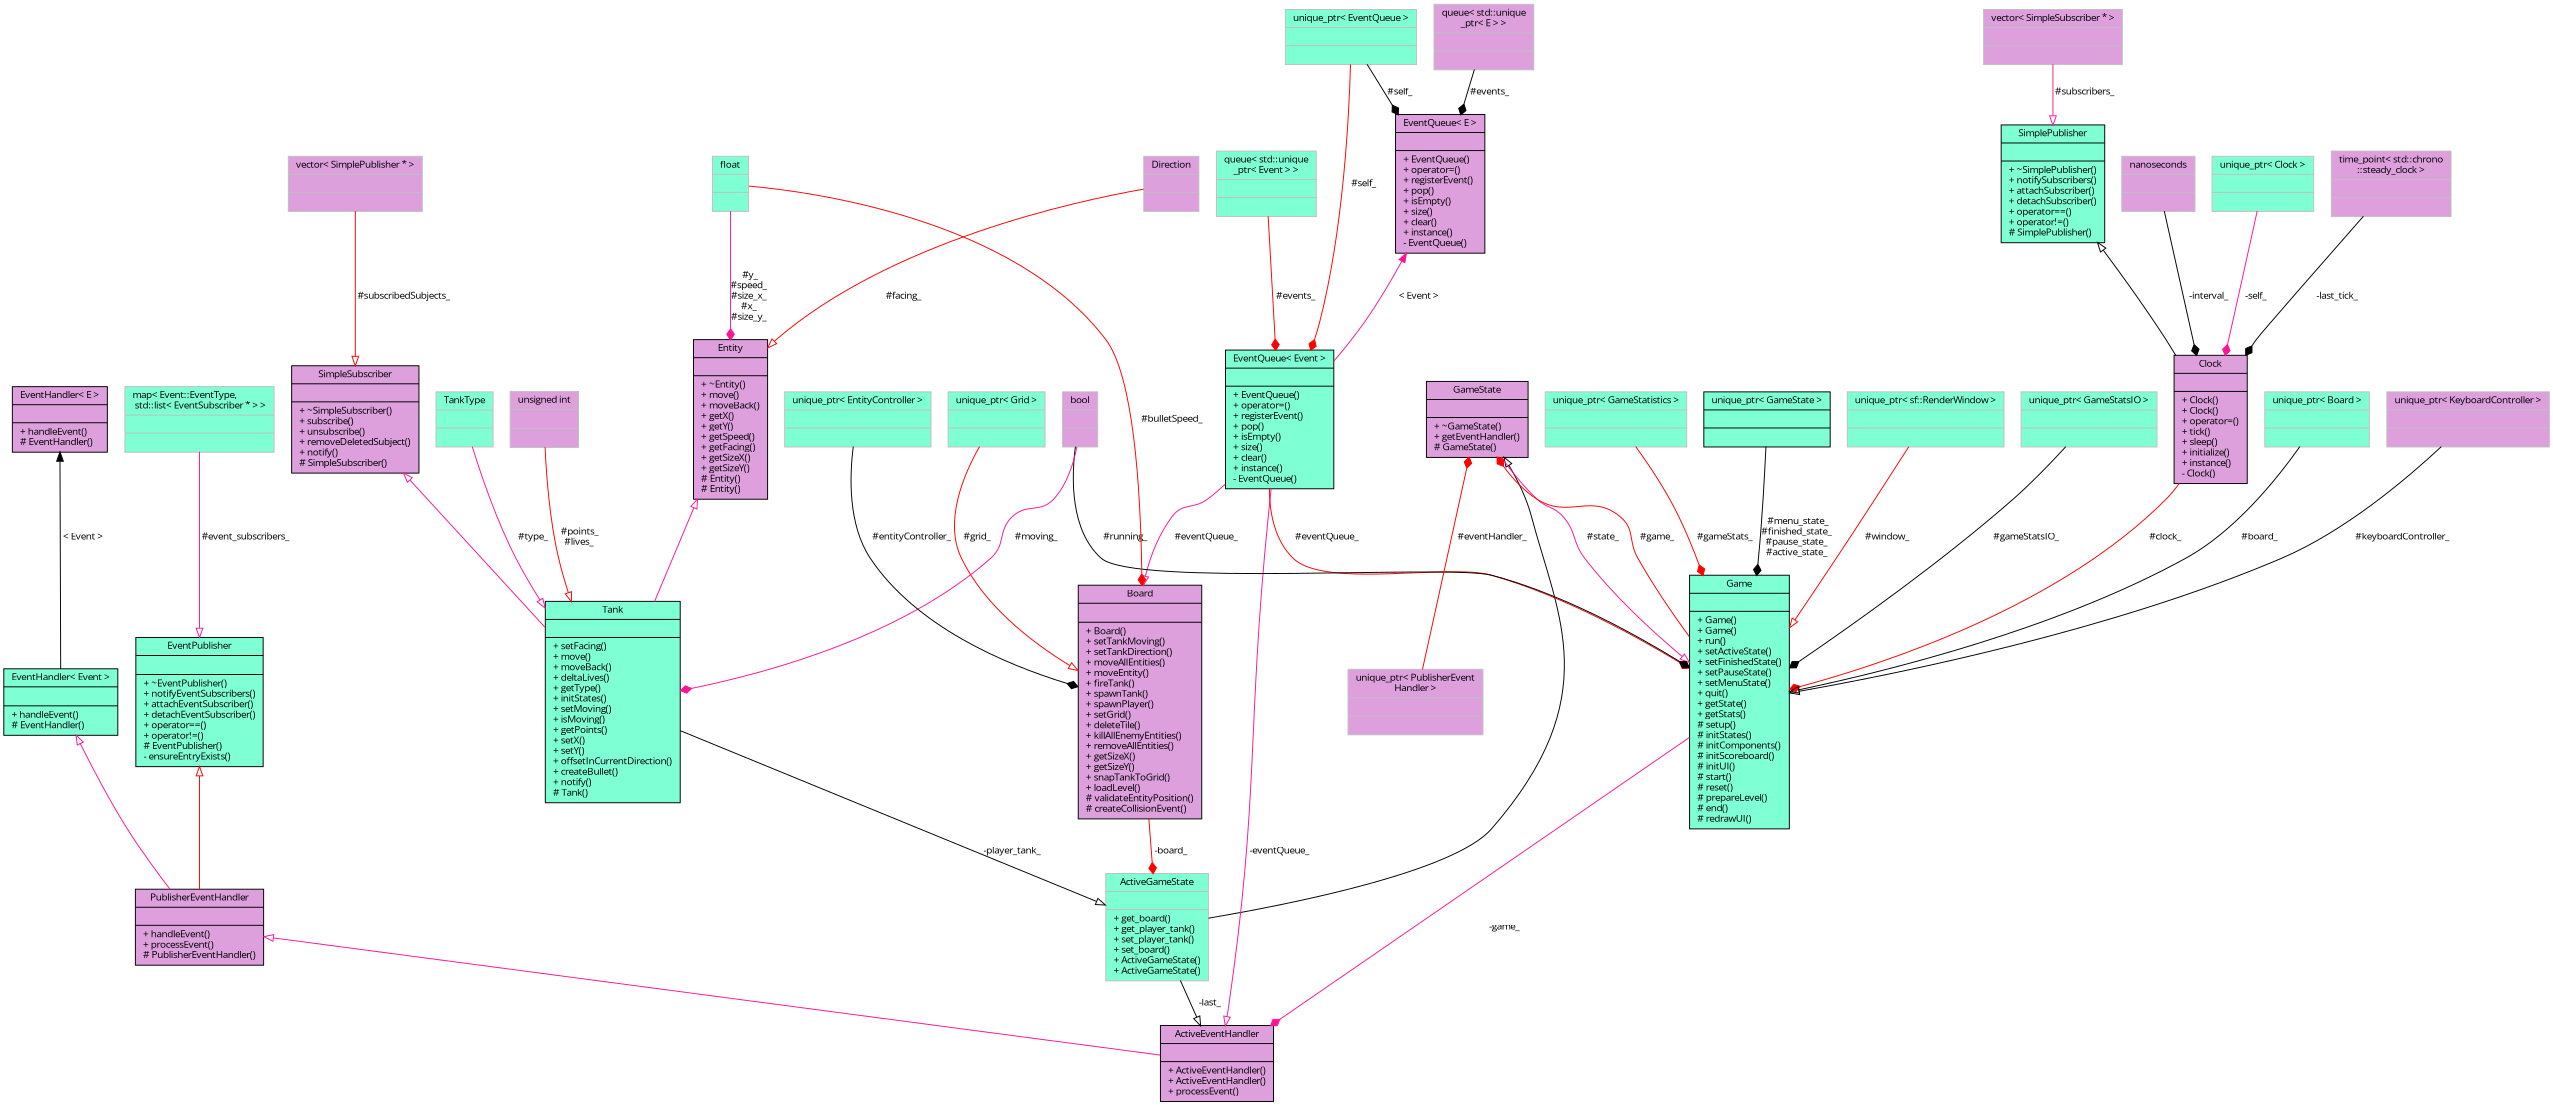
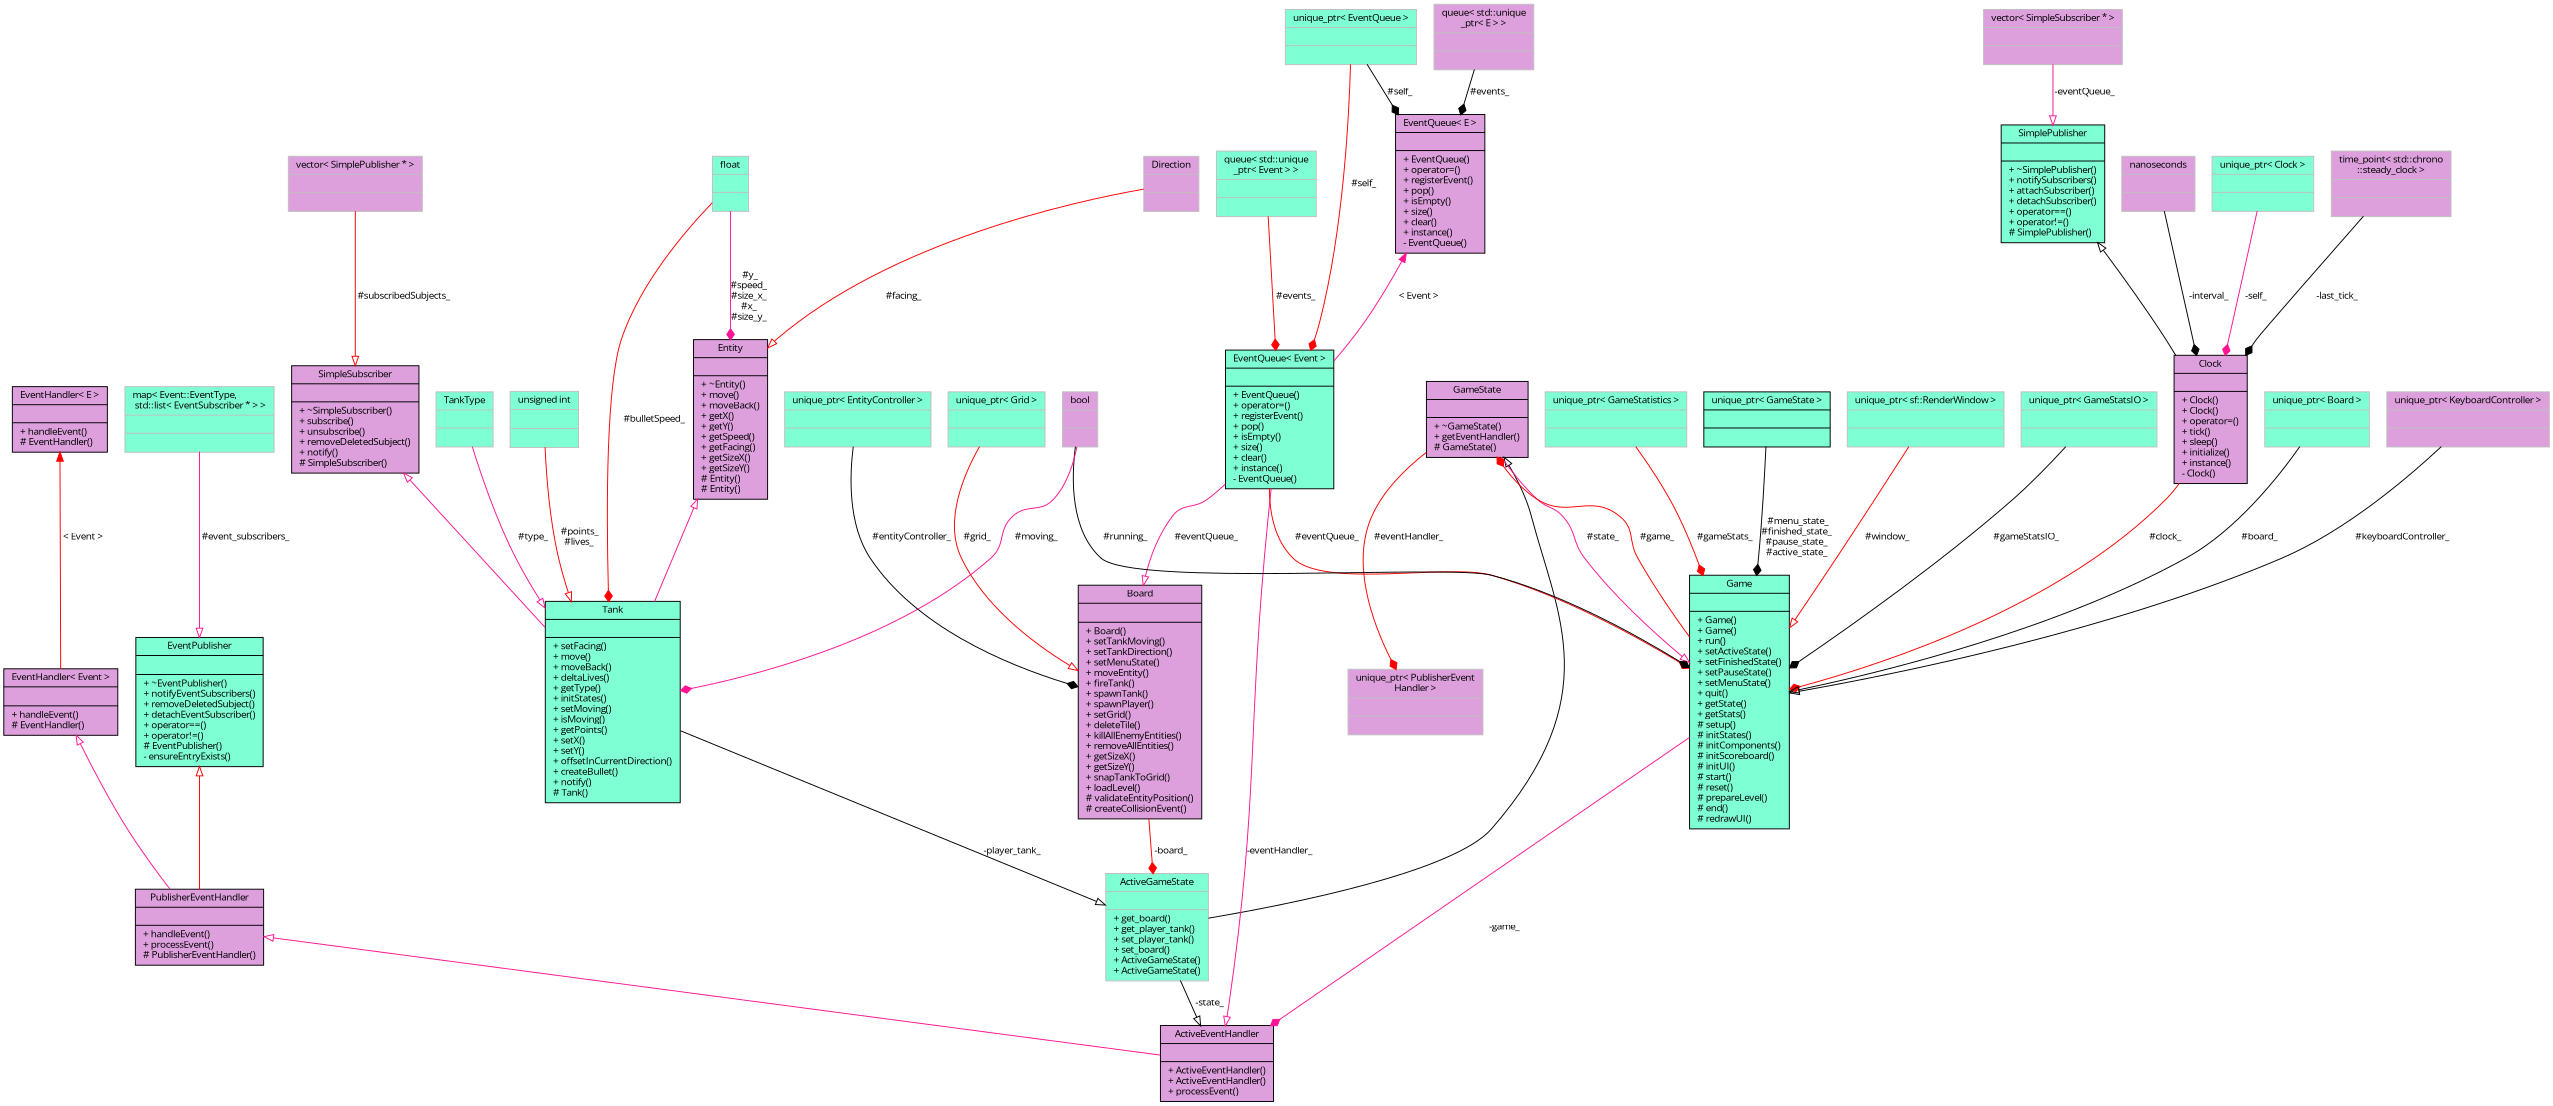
edge "vector< SimpleSubscriber * >" -> "SimplePublisher": label " #subscribers_" -> " -eventQueue_"
edge "float" -> "Board": now "float" -> "Tank"
node "unsigned int": fillcolor plum -> aquamarine
edge "unique_ptr< PublisherEvent" -> "GameState": reversed
edge "EventHandler< Event >" -> "EventHandler< E >": color black -> red
node "Board": text "+ moveAllEntities()" -> "+ setMenuState()"
node "EventHandler< Event >": fillcolor aquamarine -> plum
node "EventPublisher": text "+ attachEventSubscriber()" -> "+ removeDeletedSubject()"
edge "EventQueue< Event >" -> "ActiveEventHandler": label " -eventQueue_" -> " -eventHandler_"
edge "ActiveGameState" -> "ActiveEventHandler": label " -last_" -> " -state_"
